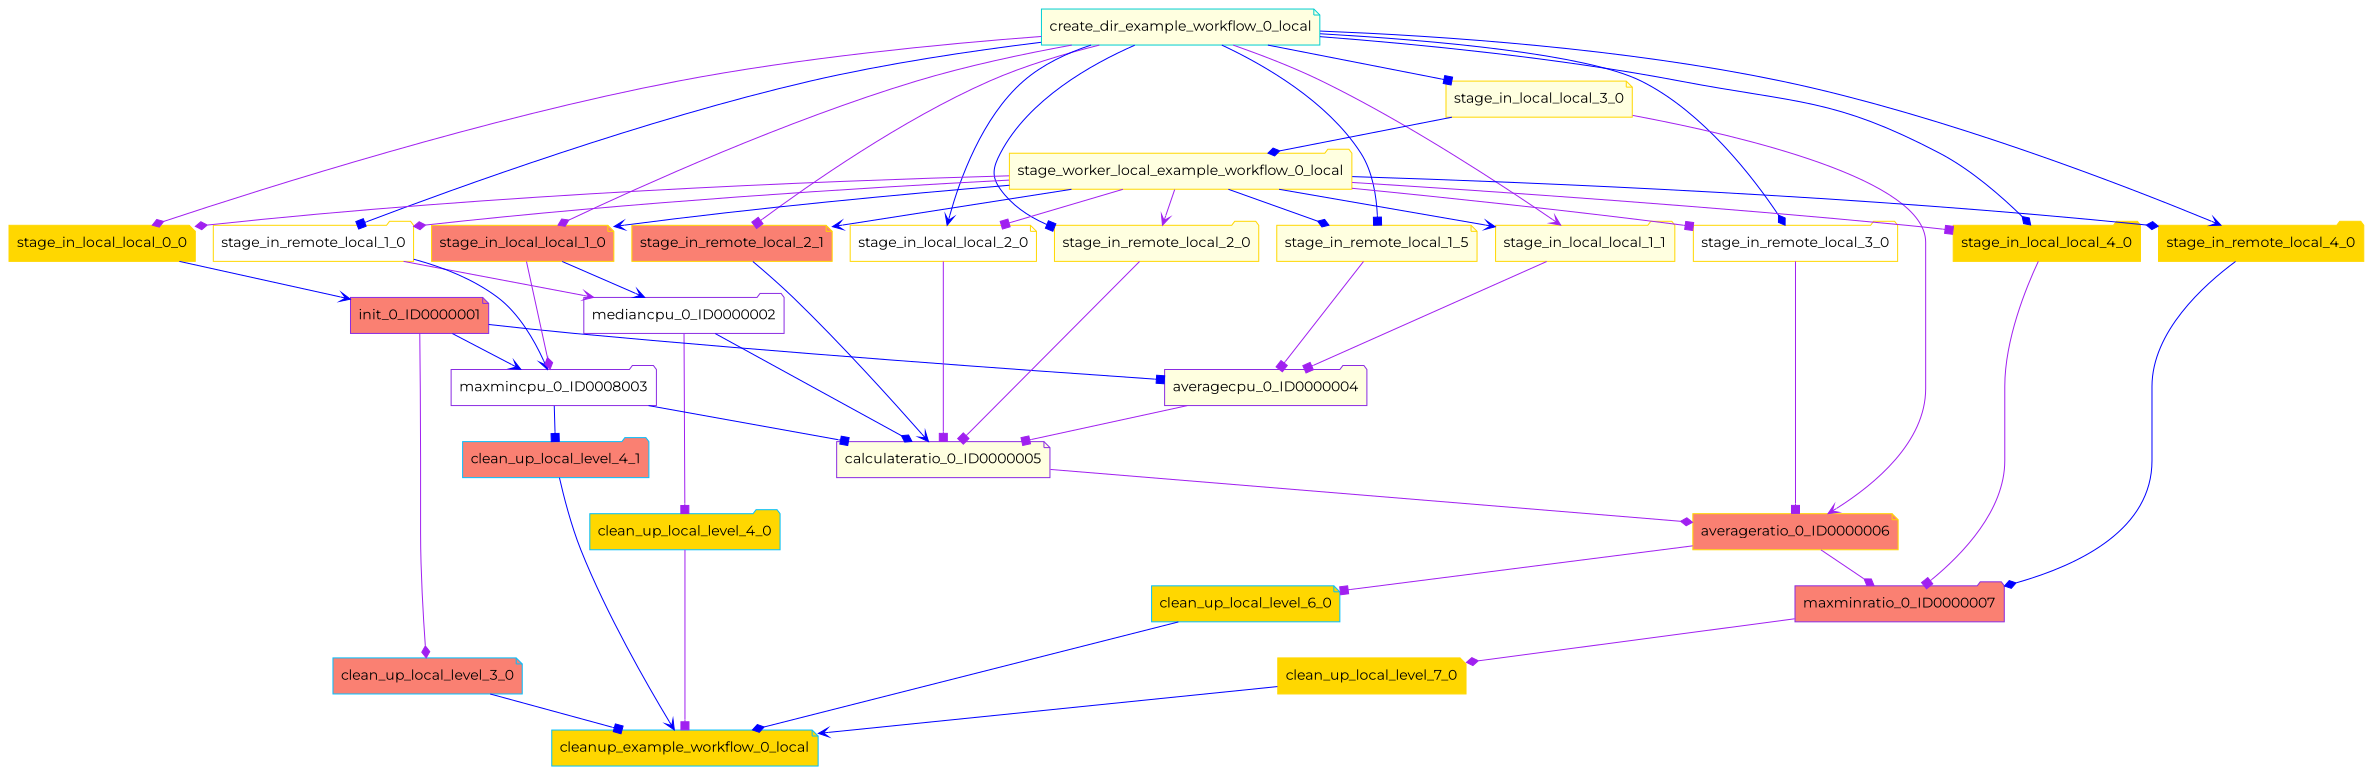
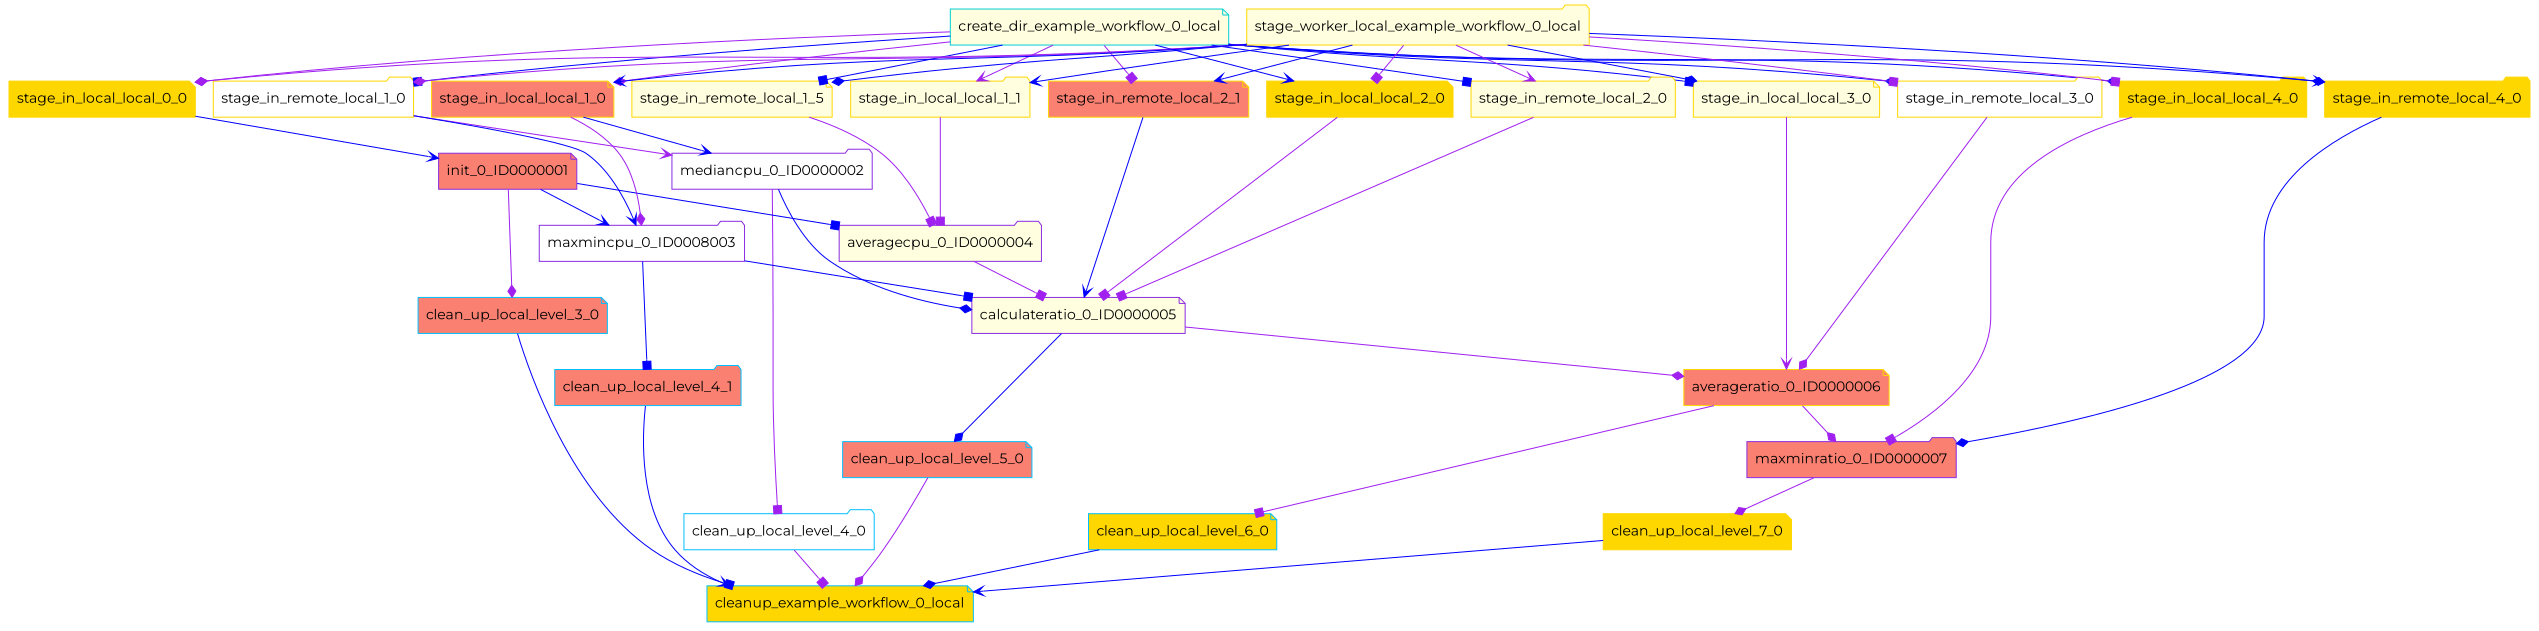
edge "stage_in_local_local_3_0" -> "stage_worker_local_example_workflow_0_local": reversed
node "stage_in_local_local_2_0": fillcolor white -> gold
edge "stage_in_remote_local_3_0" -> "averageratio_0_ID0000006": arrowhead box -> diamond
node "clean_up_local_level_5_0": added
node "clean_up_local_level_4_0": fillcolor gold -> white
